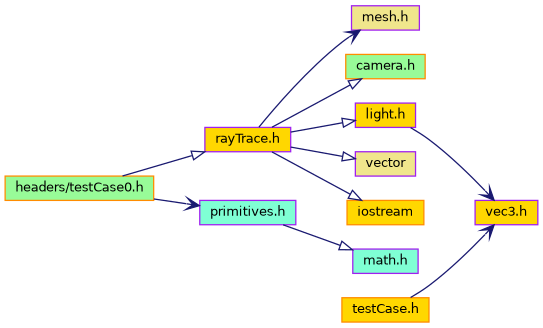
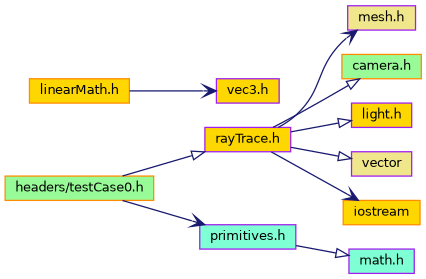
edge "light.h" -> "vec3.h": removed
edge "rayTrace.h" -> "iostream": arrowhead onormal -> vee
node "testCase.h": label "testCase.h" -> "linearMath.h"
